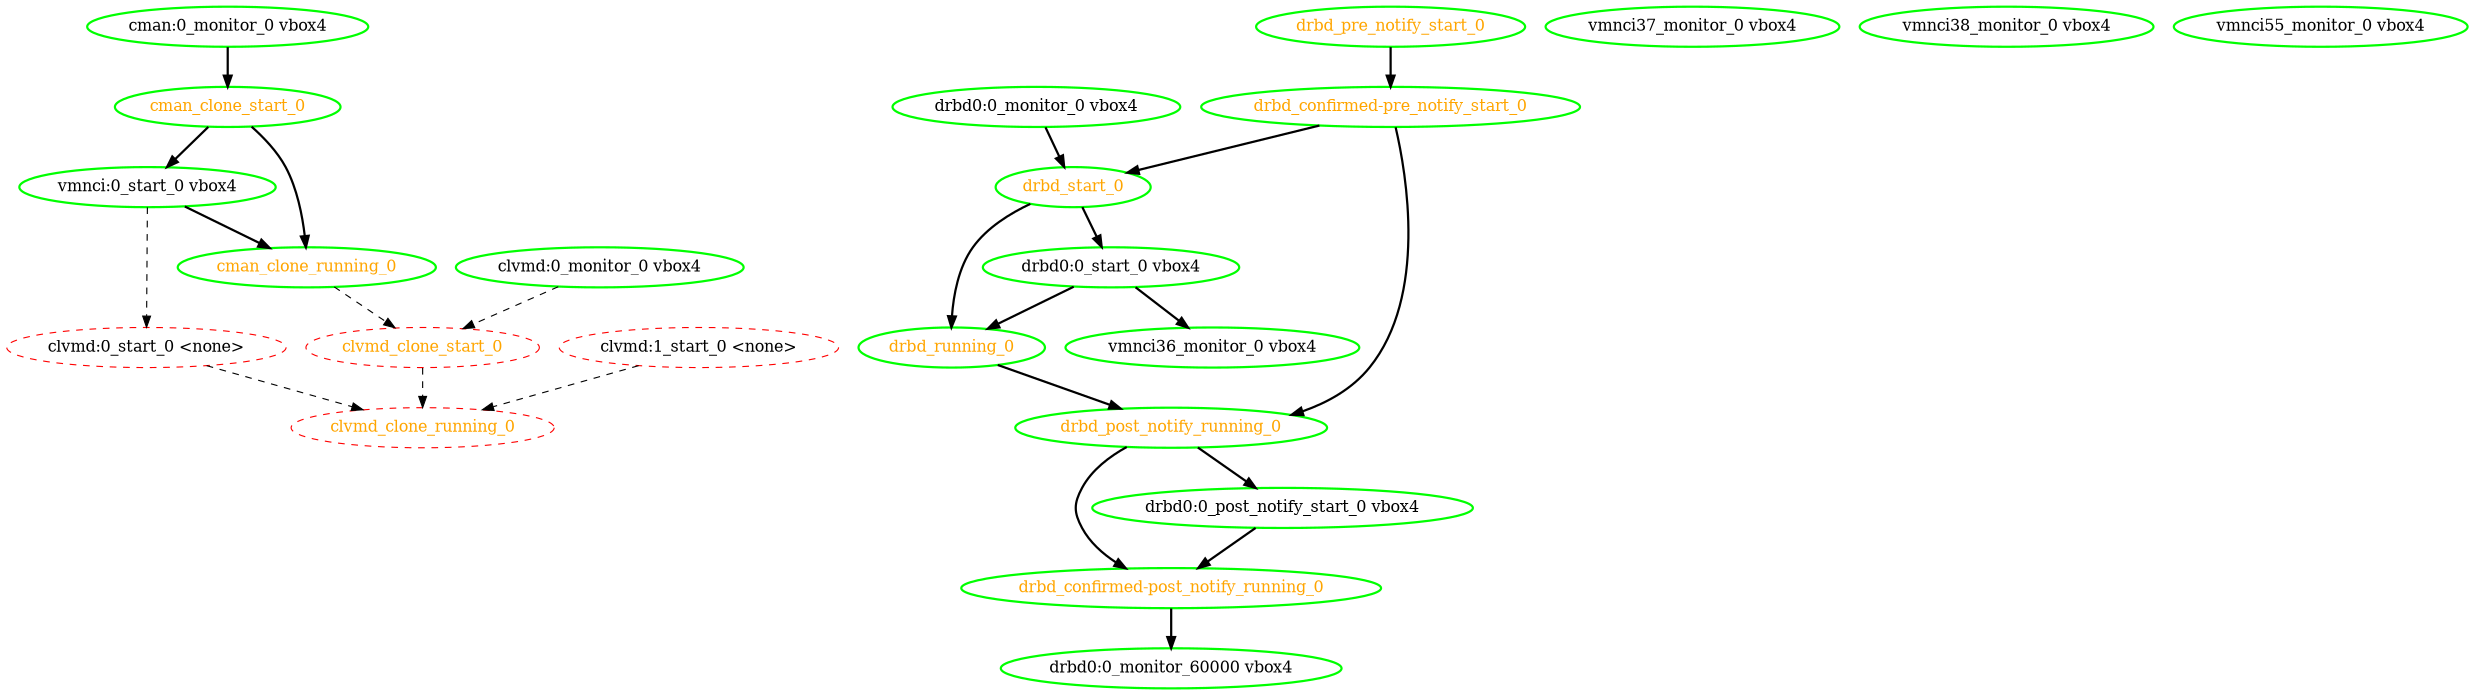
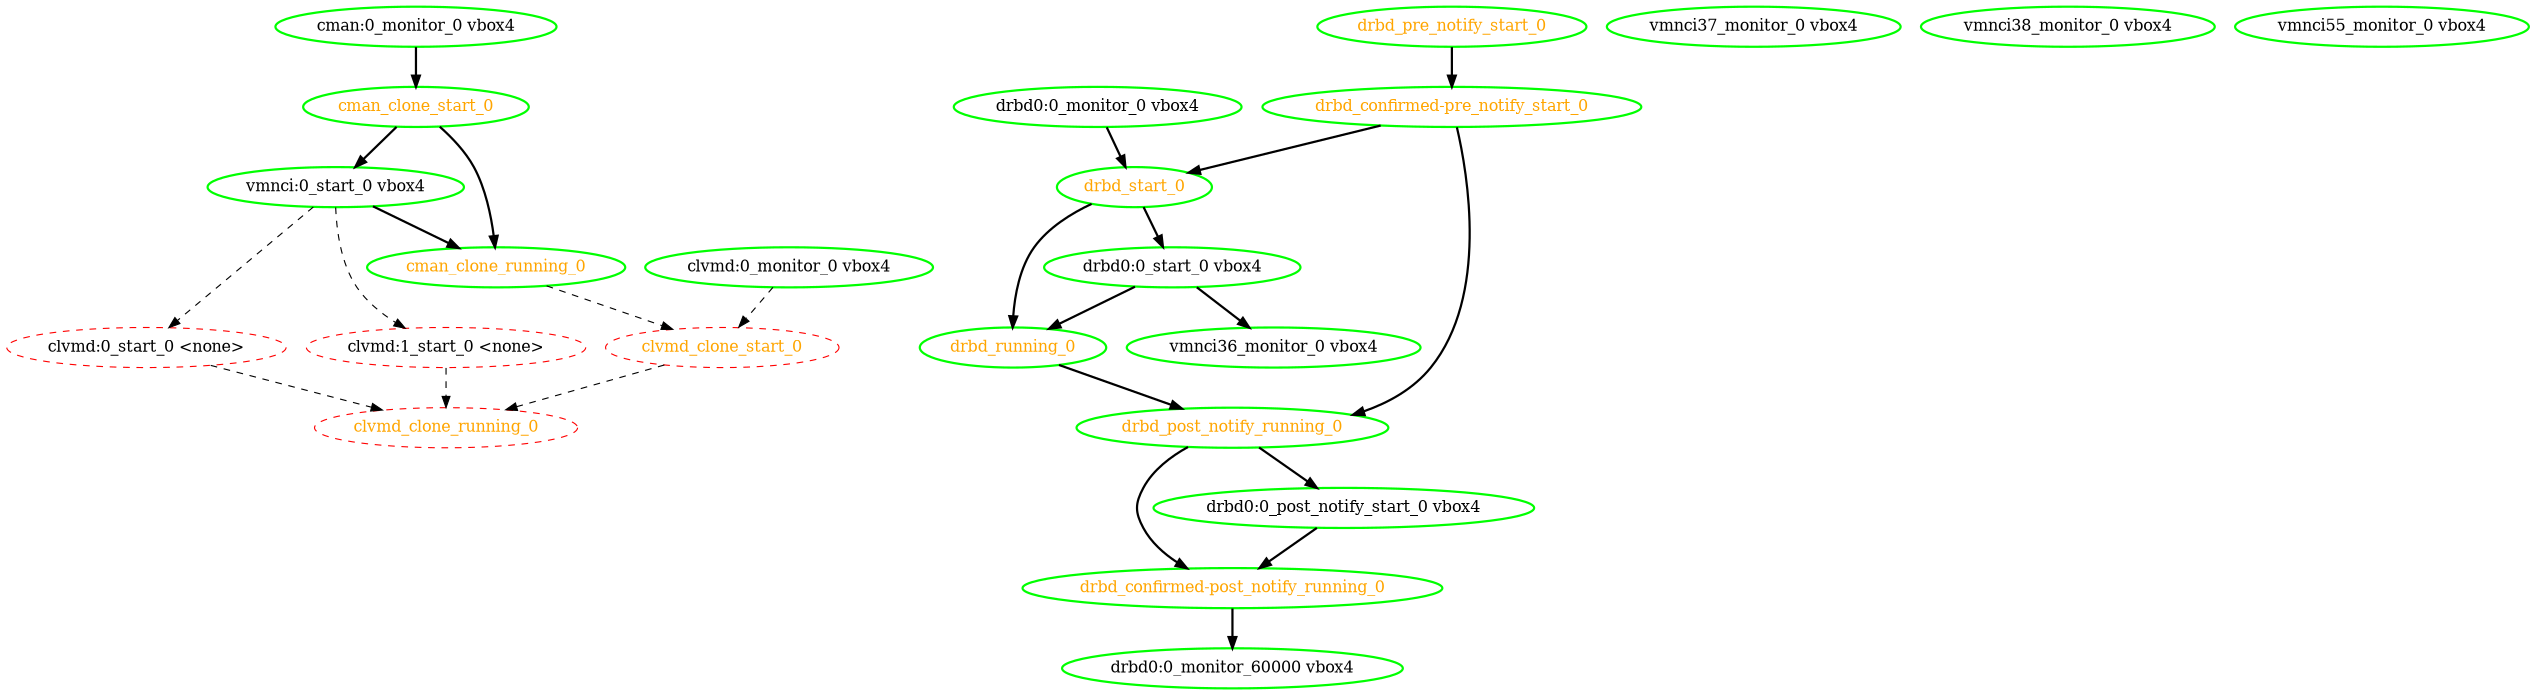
edge "vmnci:0_start_0 vbox4" -> "clvmd:1_start_0 <none>": added
